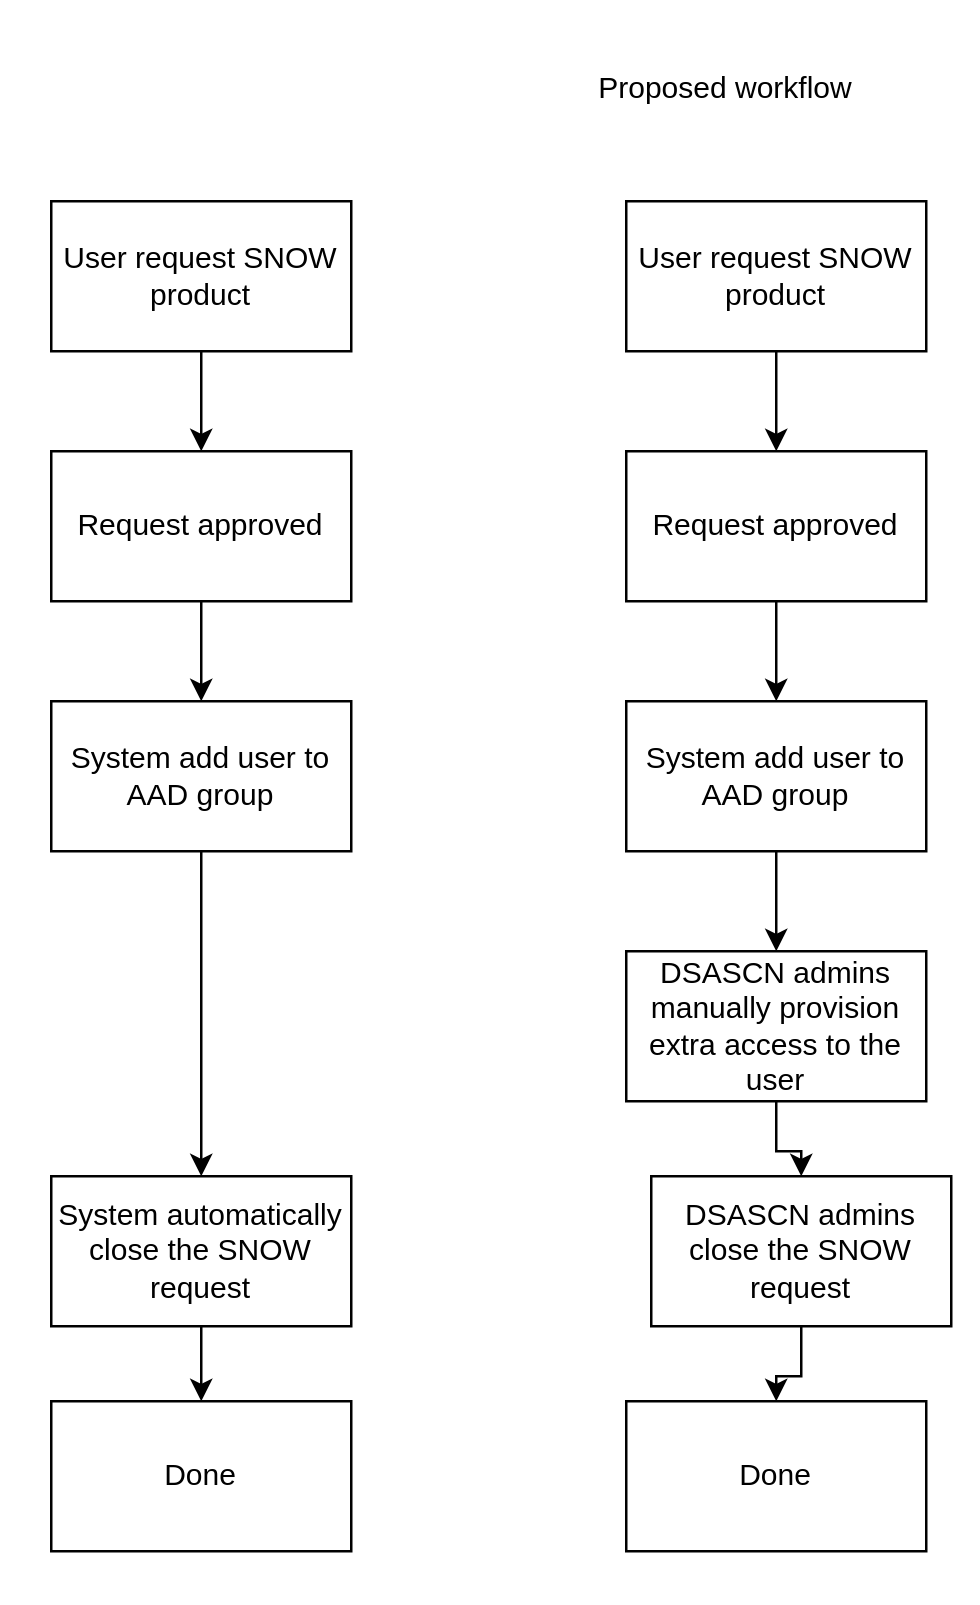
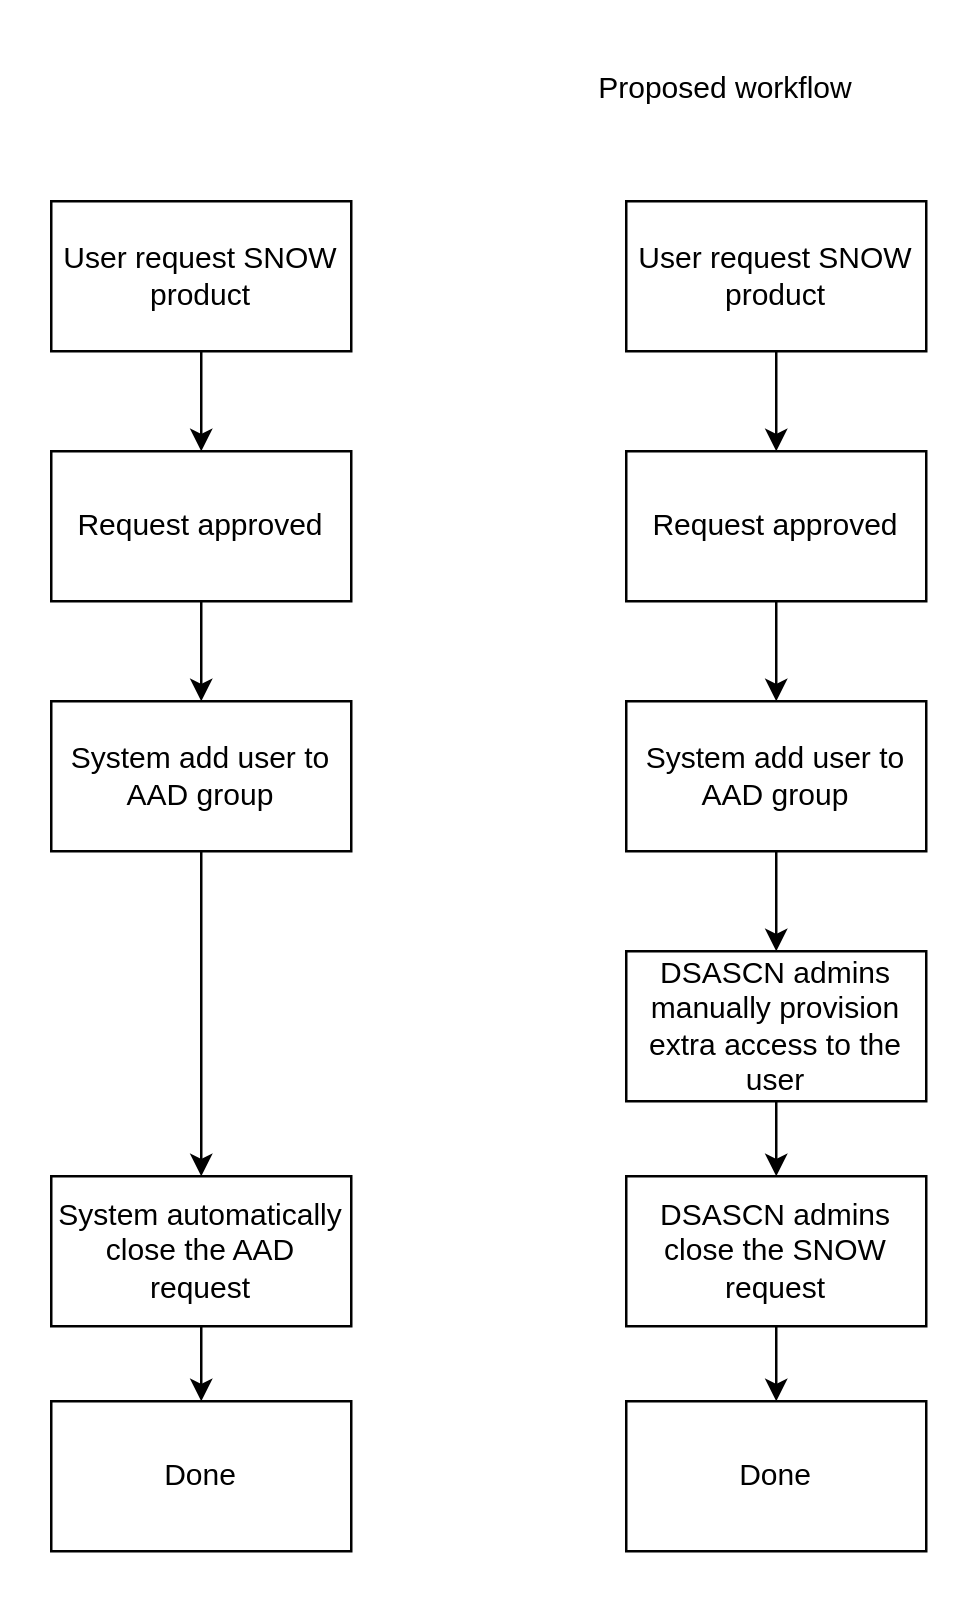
node "System automatically close the SNOW request": label "System automatically close the SNOW request" -> "System automatically close the AAD request"
node "DSASCN admins close the SNOW request": moved (801, 1251) -> (776, 1251)
